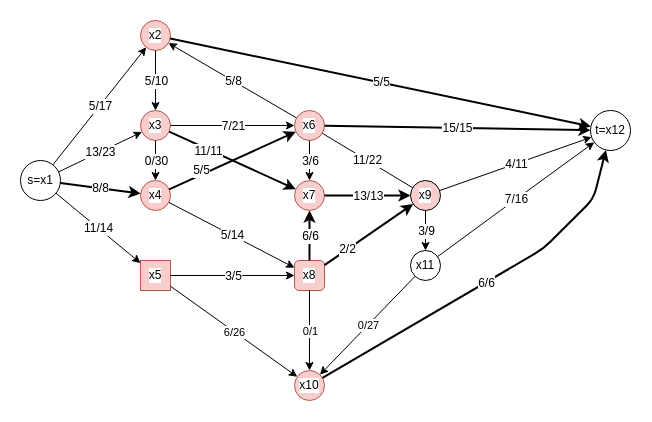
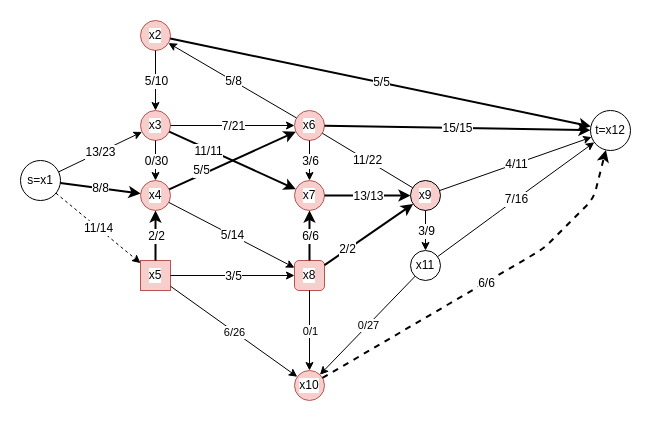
edge "s=x1" -> "x2": removed, label "5/17"
edge "s=x1" -> "x5": style solid -> dashed
edge "x5" -> "x4": added, label "2/2"
edge "x10" -> "t=x12": style solid -> dashed
